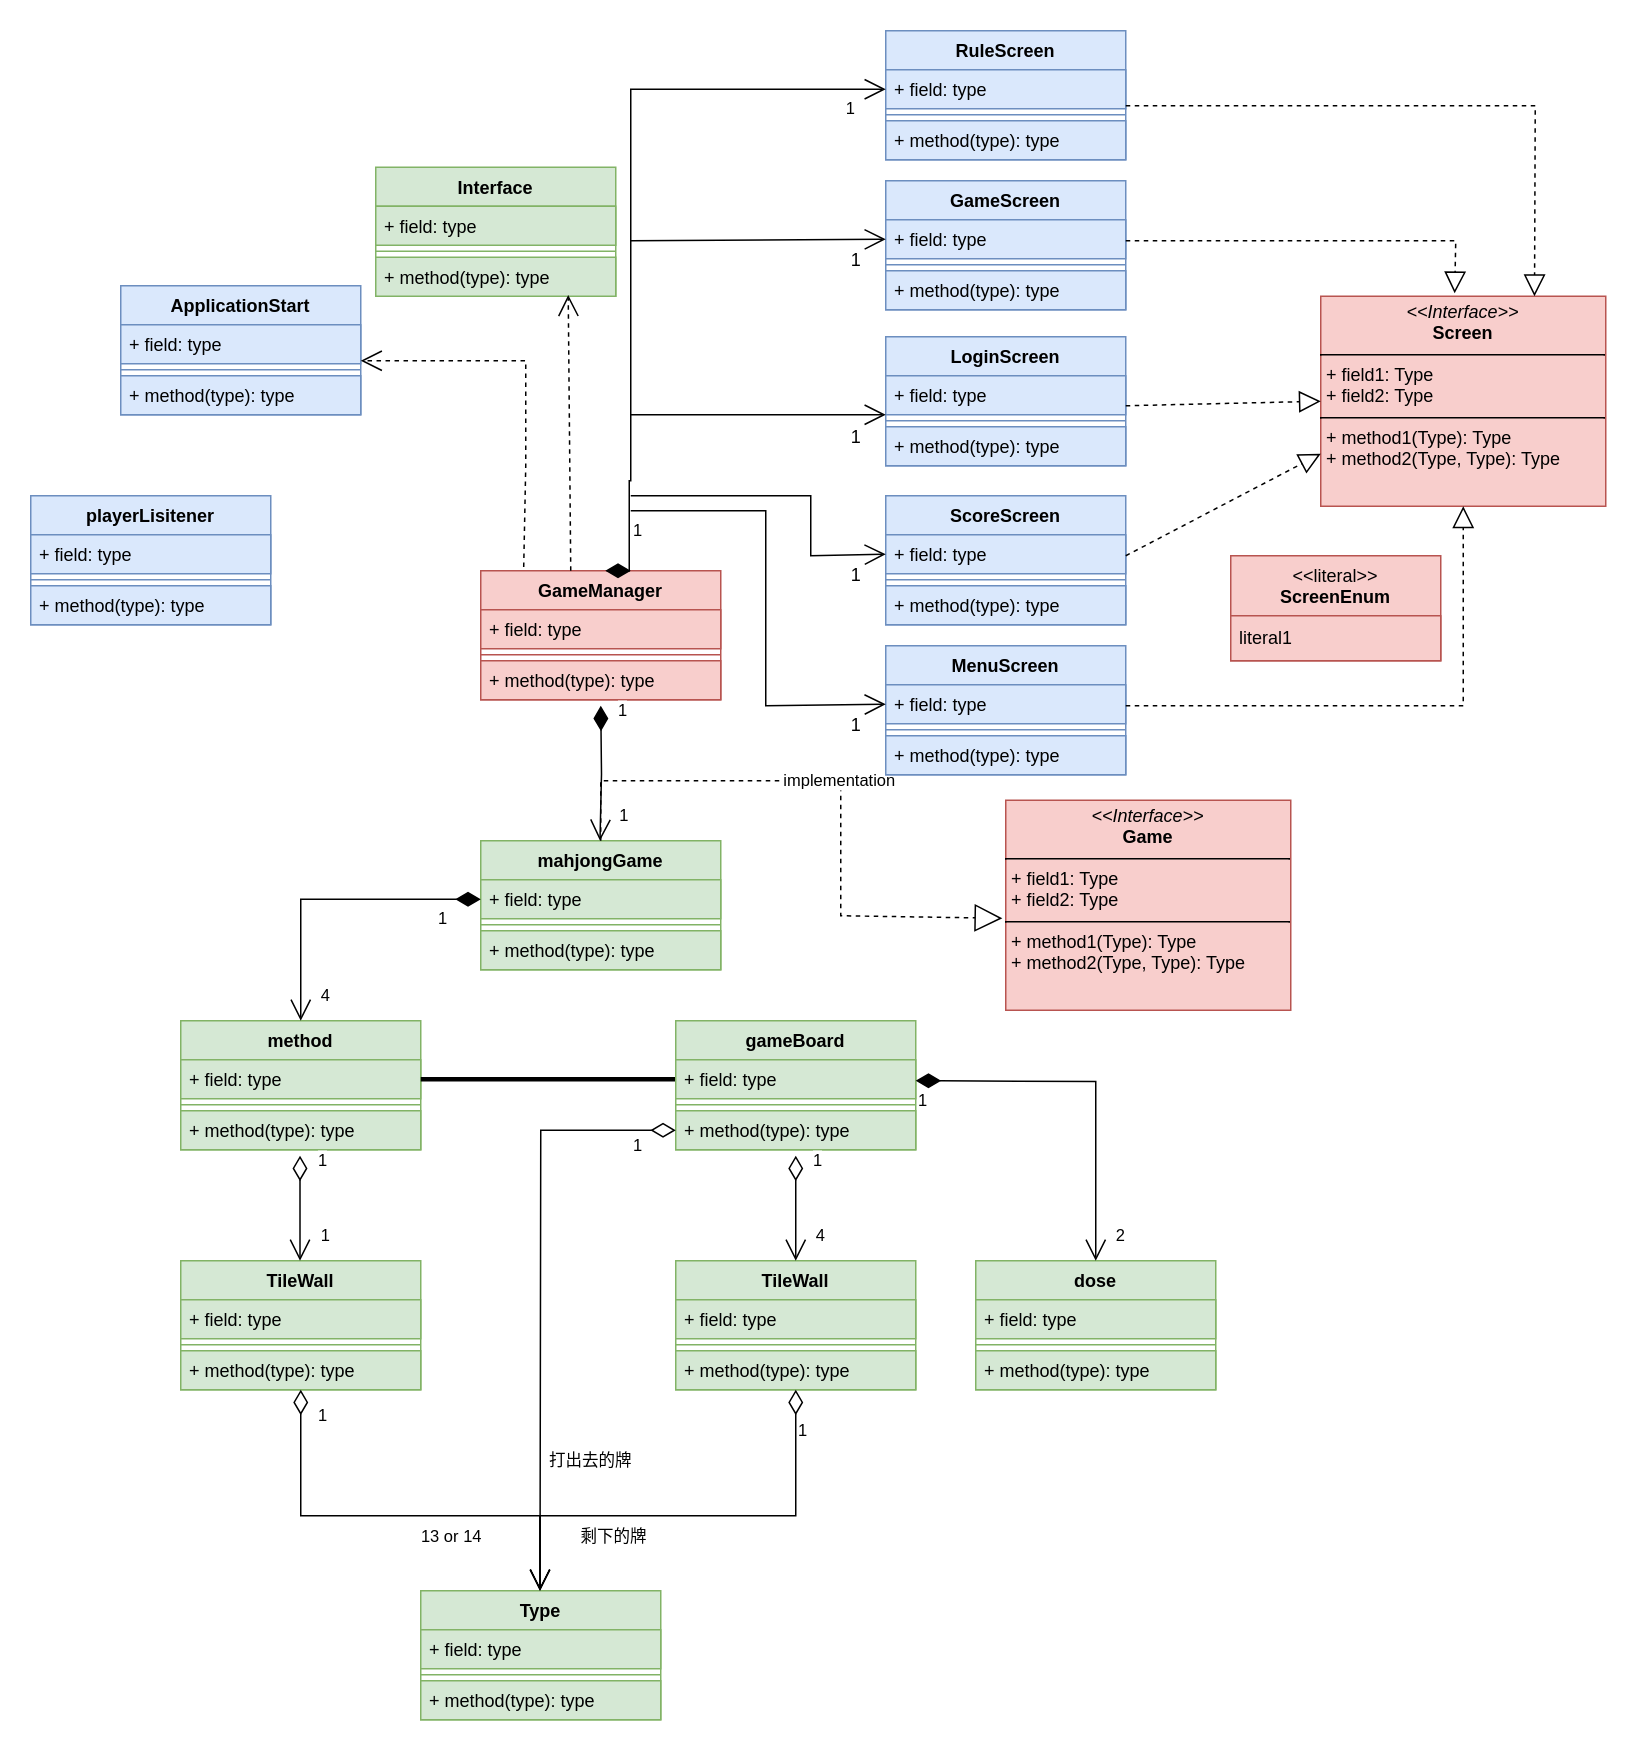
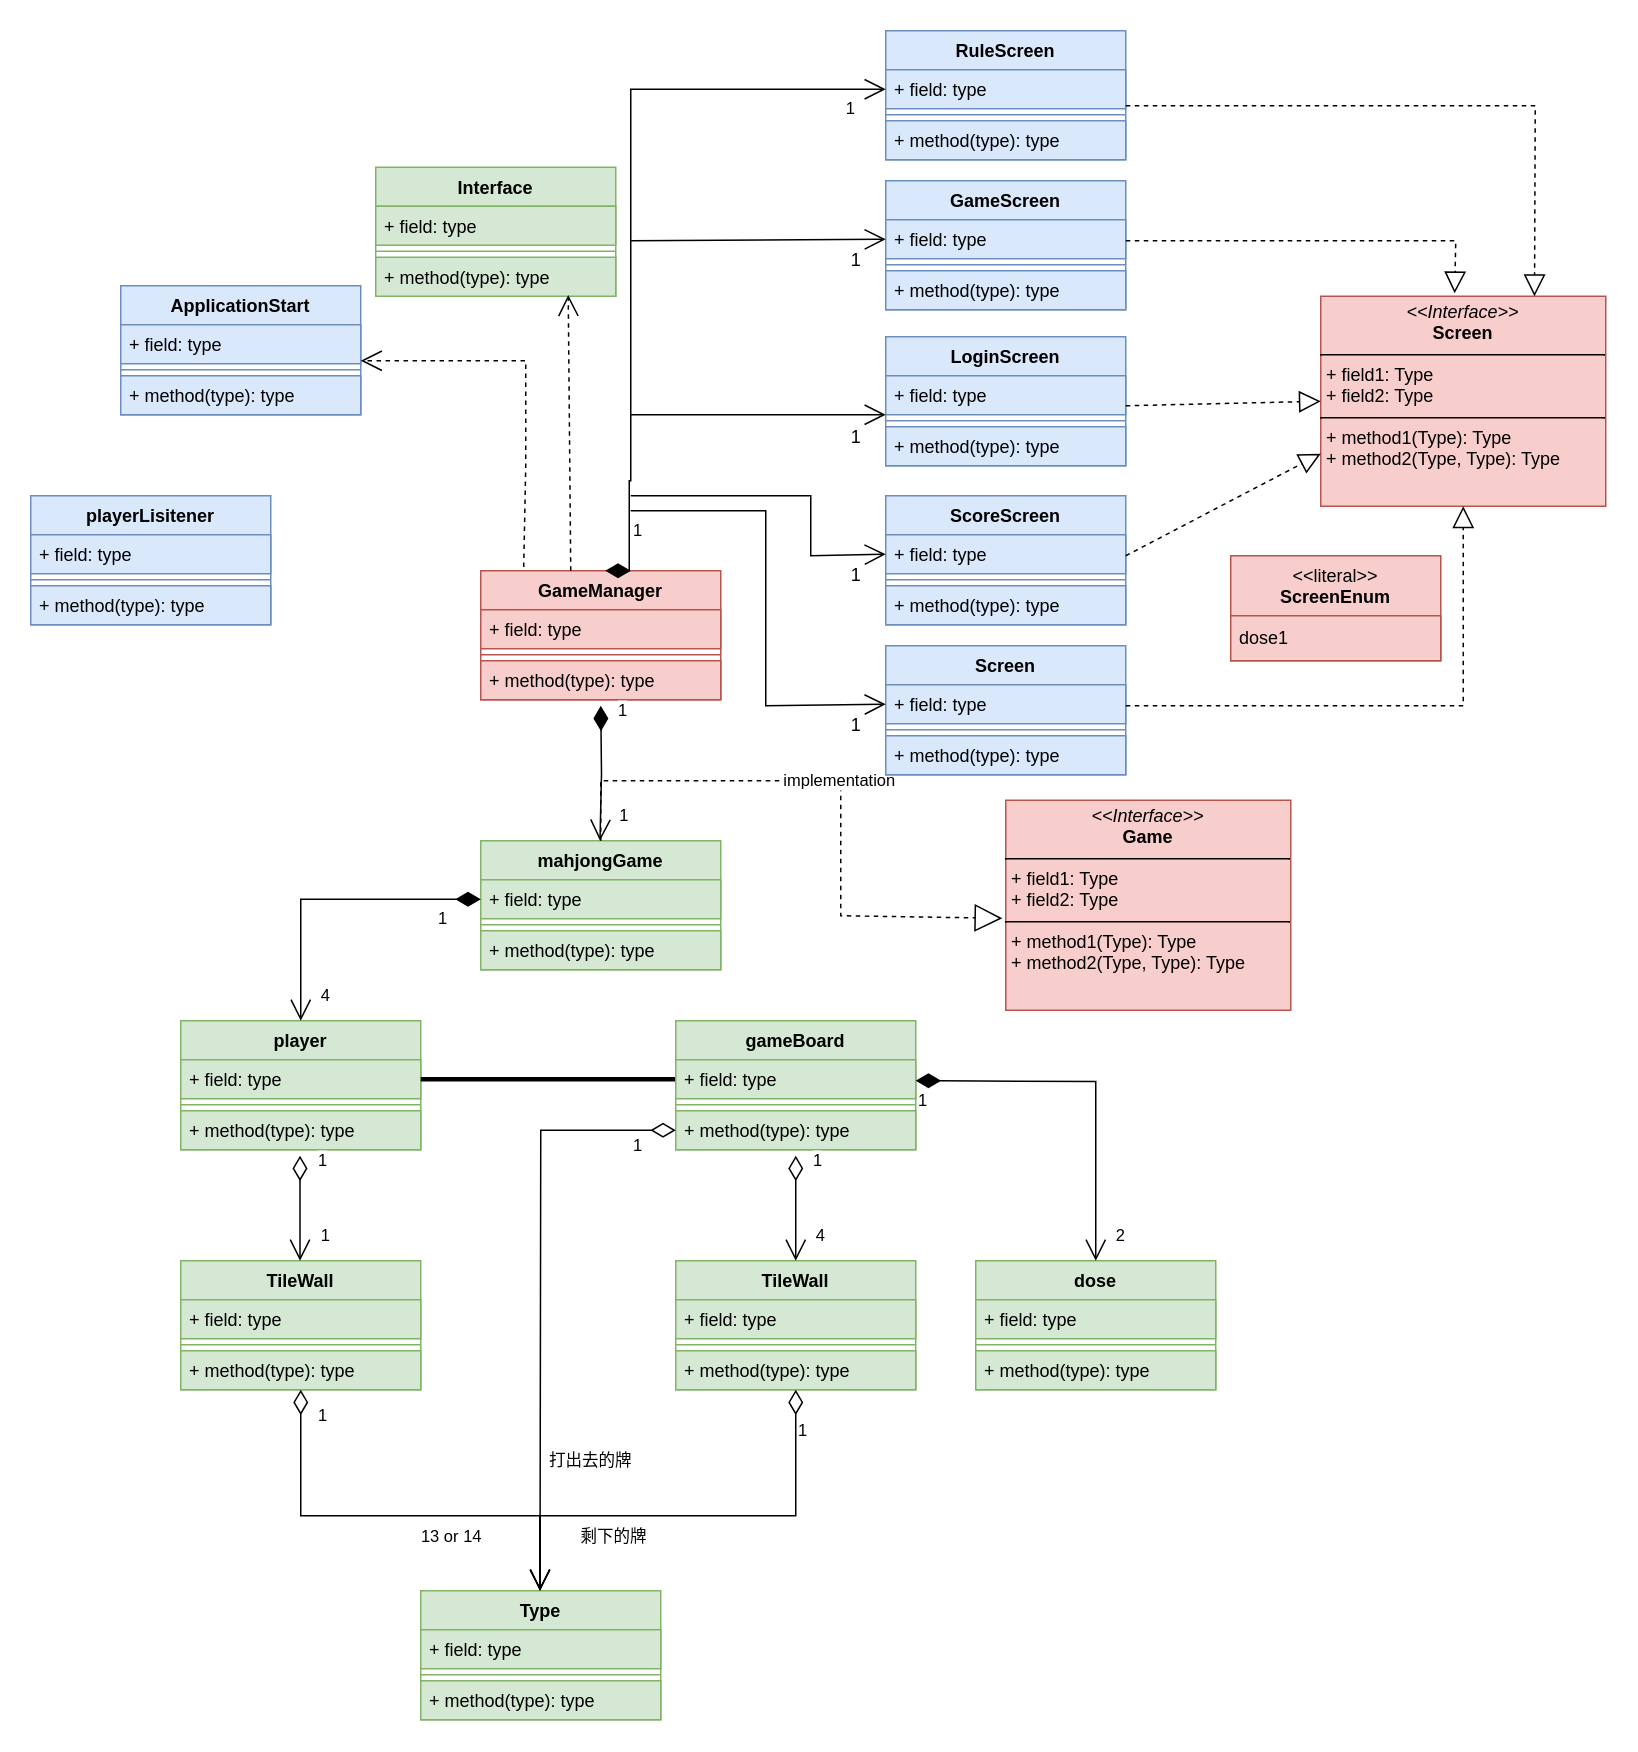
node "literal1": label "literal1" -> "dose1"
node "MenuScreen": label "MenuScreen" -> "Screen"
node "method": label "method" -> "player"
